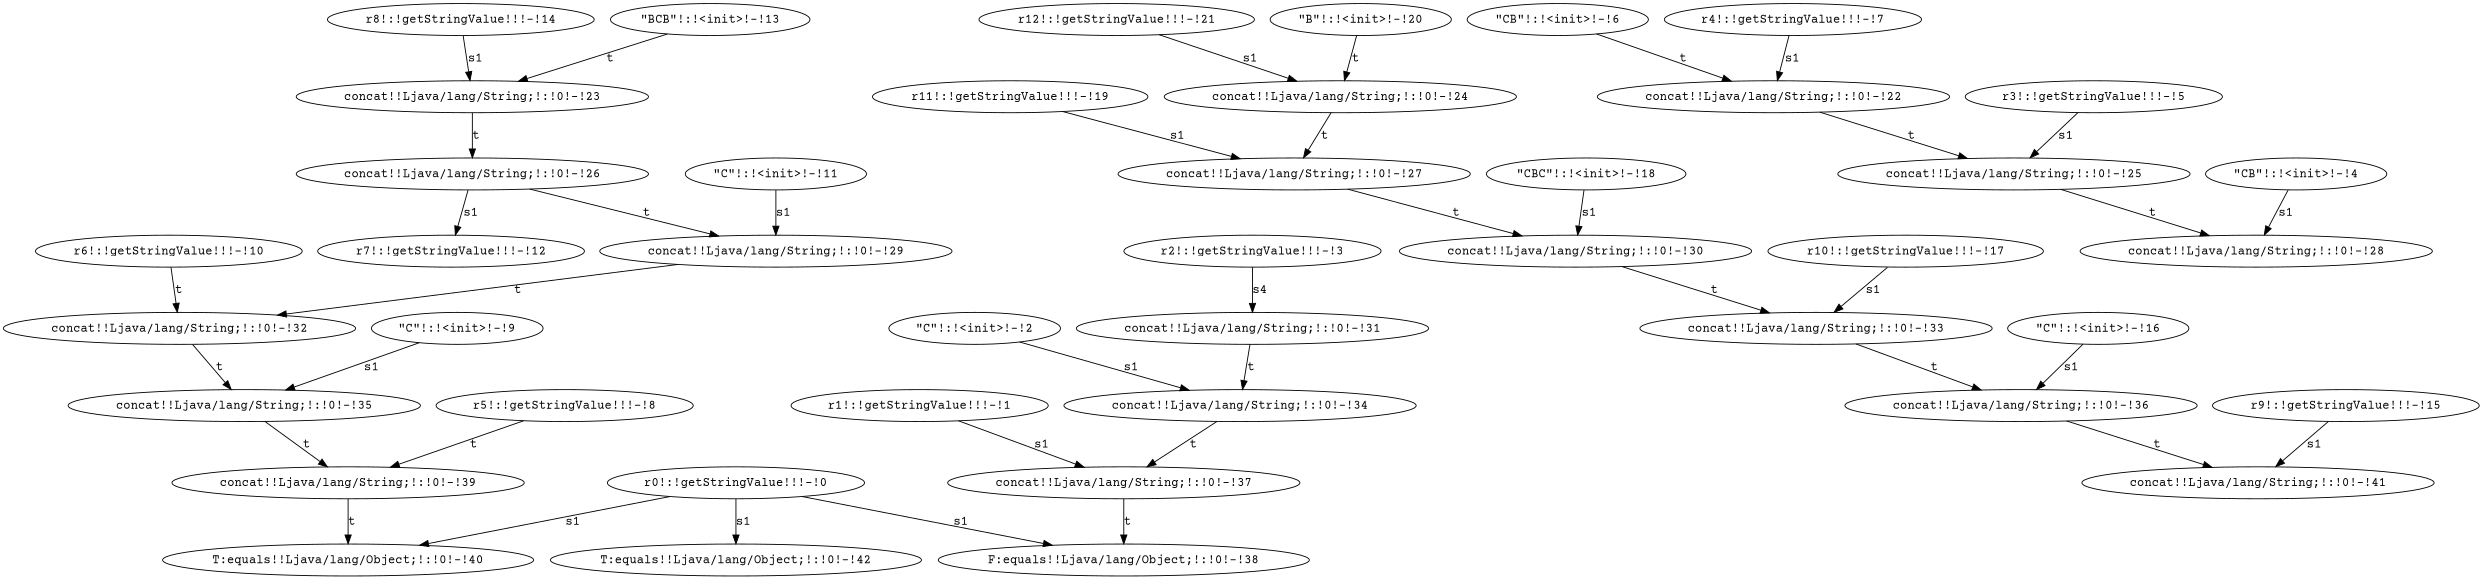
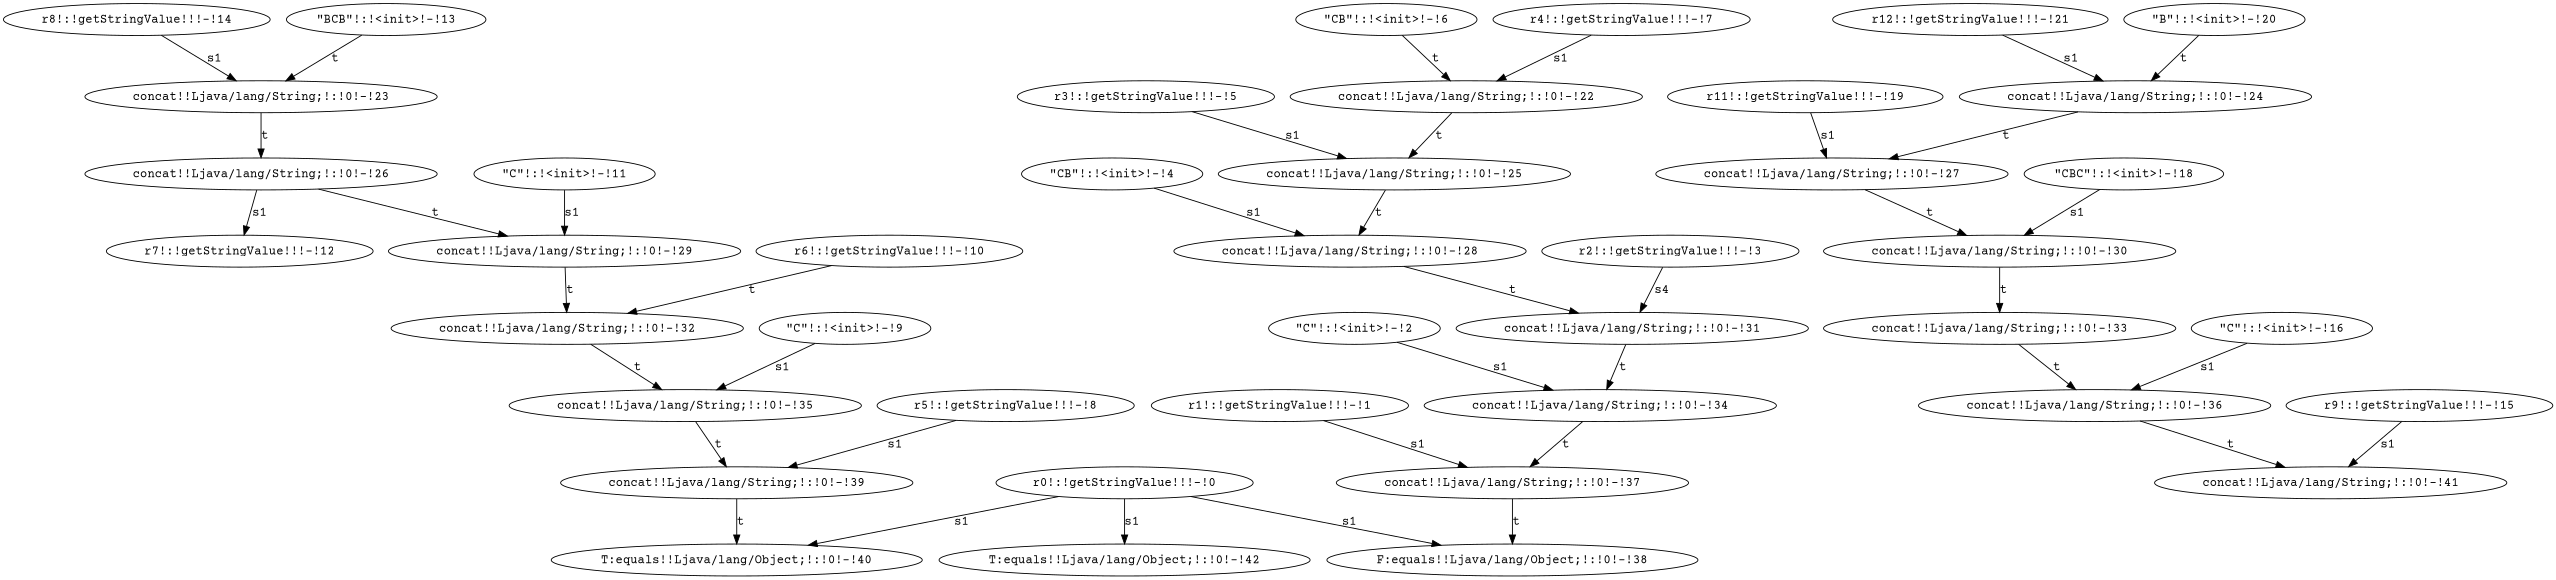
node "r10!:!getStringValue!!!-!17": removed
edge "concat!!Ljava/lang/String;!:!0!-!28" -> "concat!!Ljava/lang/String;!:!0!-!31": added, label "t"
edge "r5!:!getStringValue!!!-!8" -> "concat!!Ljava/lang/String;!:!0!-!39": label "t" -> "s1"
